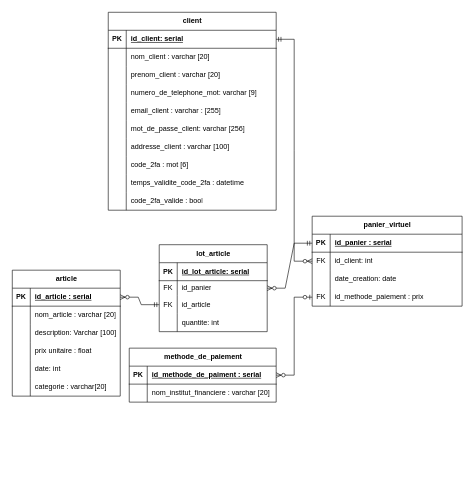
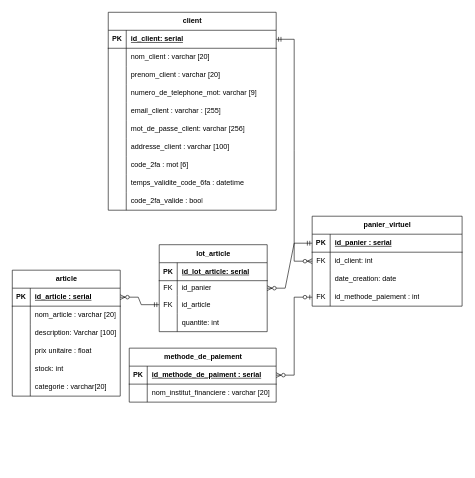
node "temps_validite_code_2fa : datetime": label "temps_validite_code_2fa : datetime" -> "temps_validite_code_6fa : datetime"
node "id_methode_paiement : prix": label "id_methode_paiement : prix" -> "id_methode_paiement : int"
node "date: int": label "date: int" -> "stock: int"
